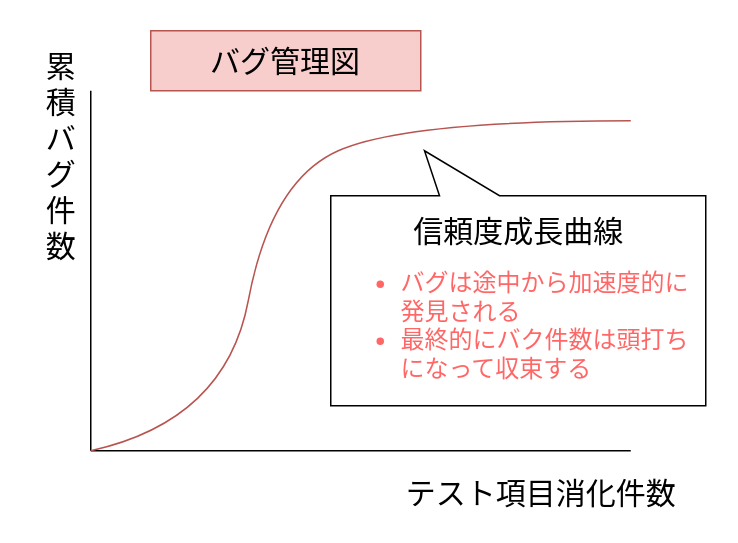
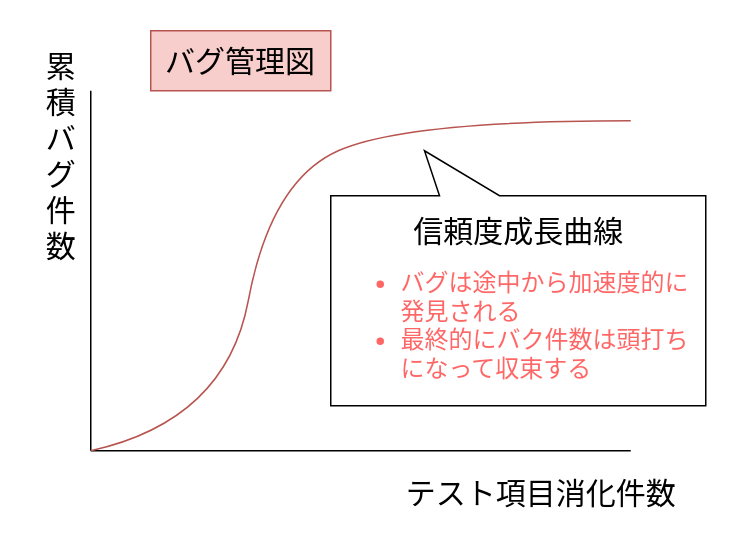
node "バグ管理図": size 270x60 -> 180x60
